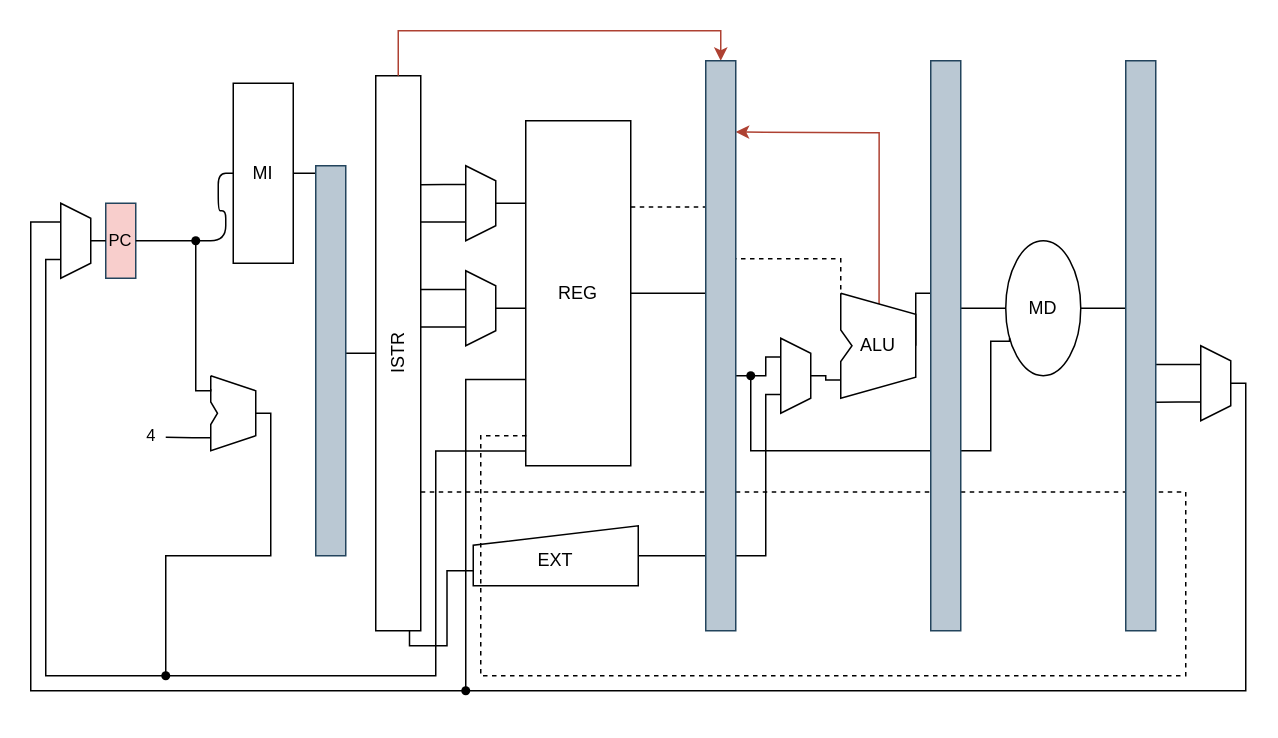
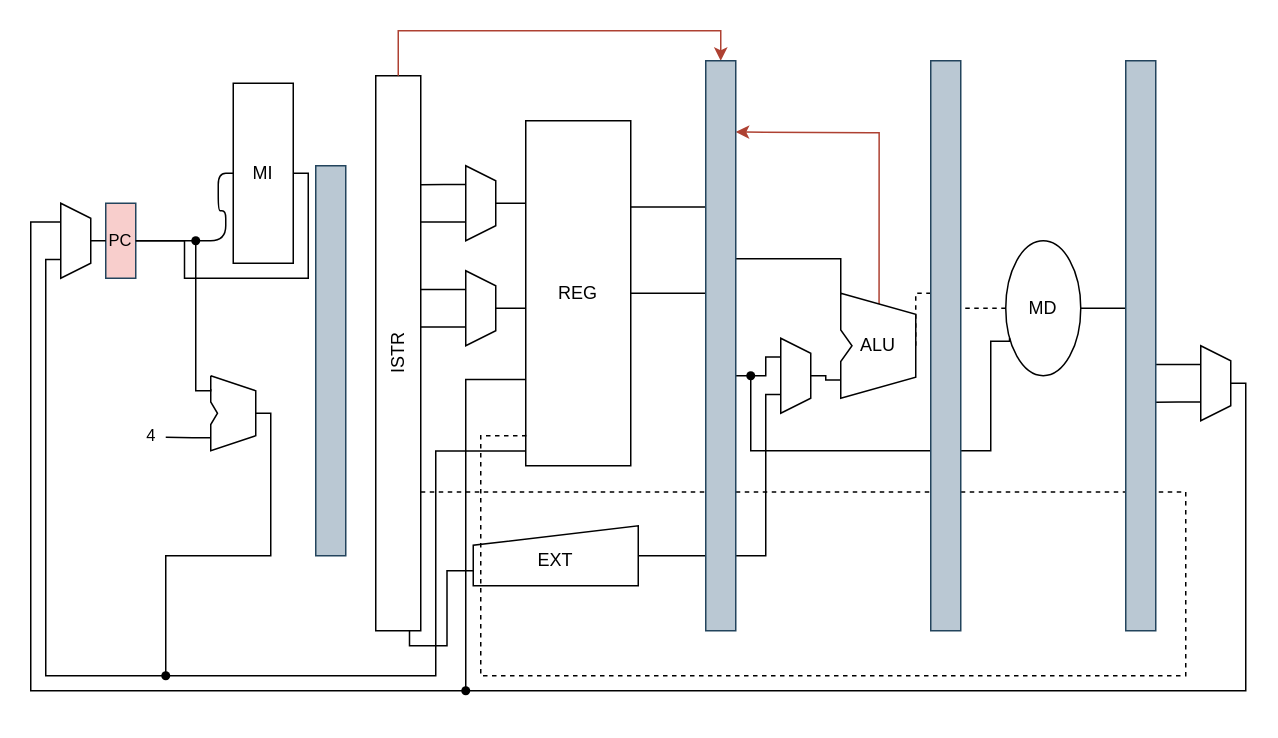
edge "REG" -- "ALU": style dashed -> solid
edge "MD" -- "ALU": style solid -> dashed
edge "MI" -- "ISTR": now "MI" -- "PC"
